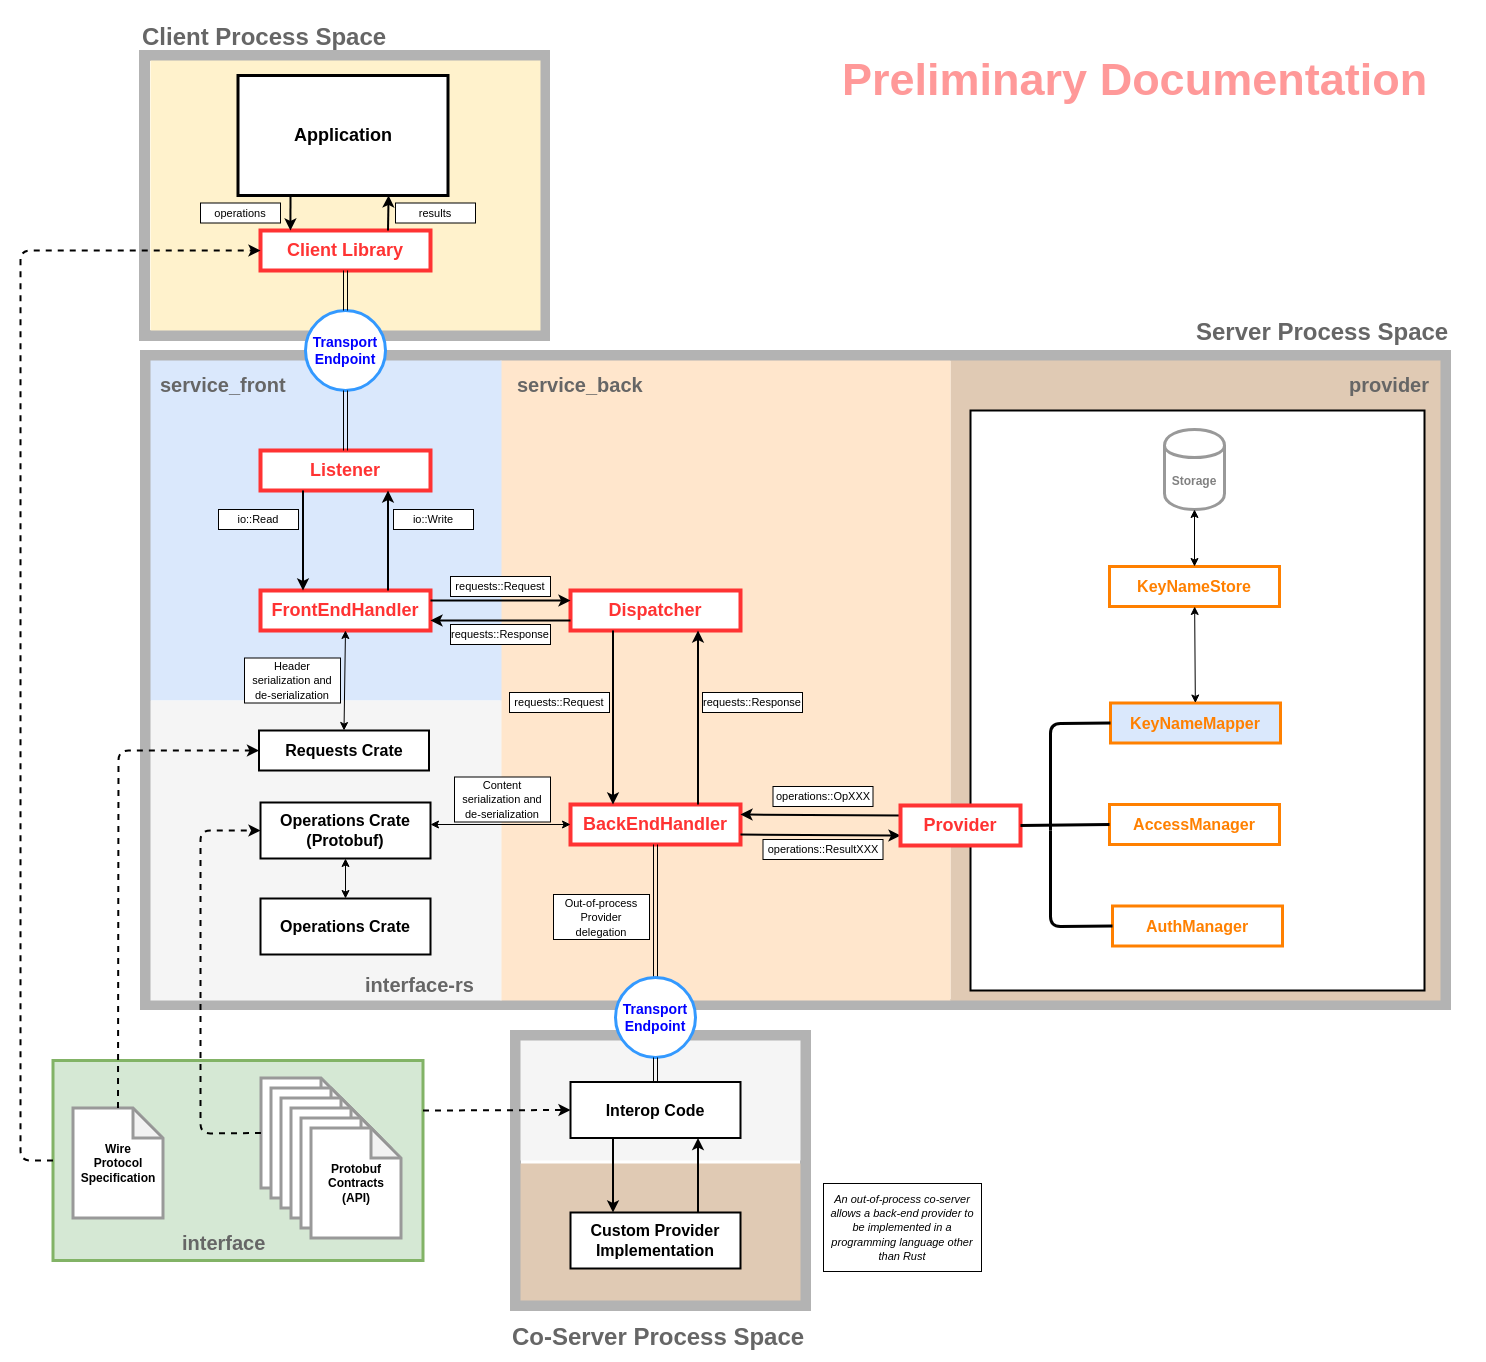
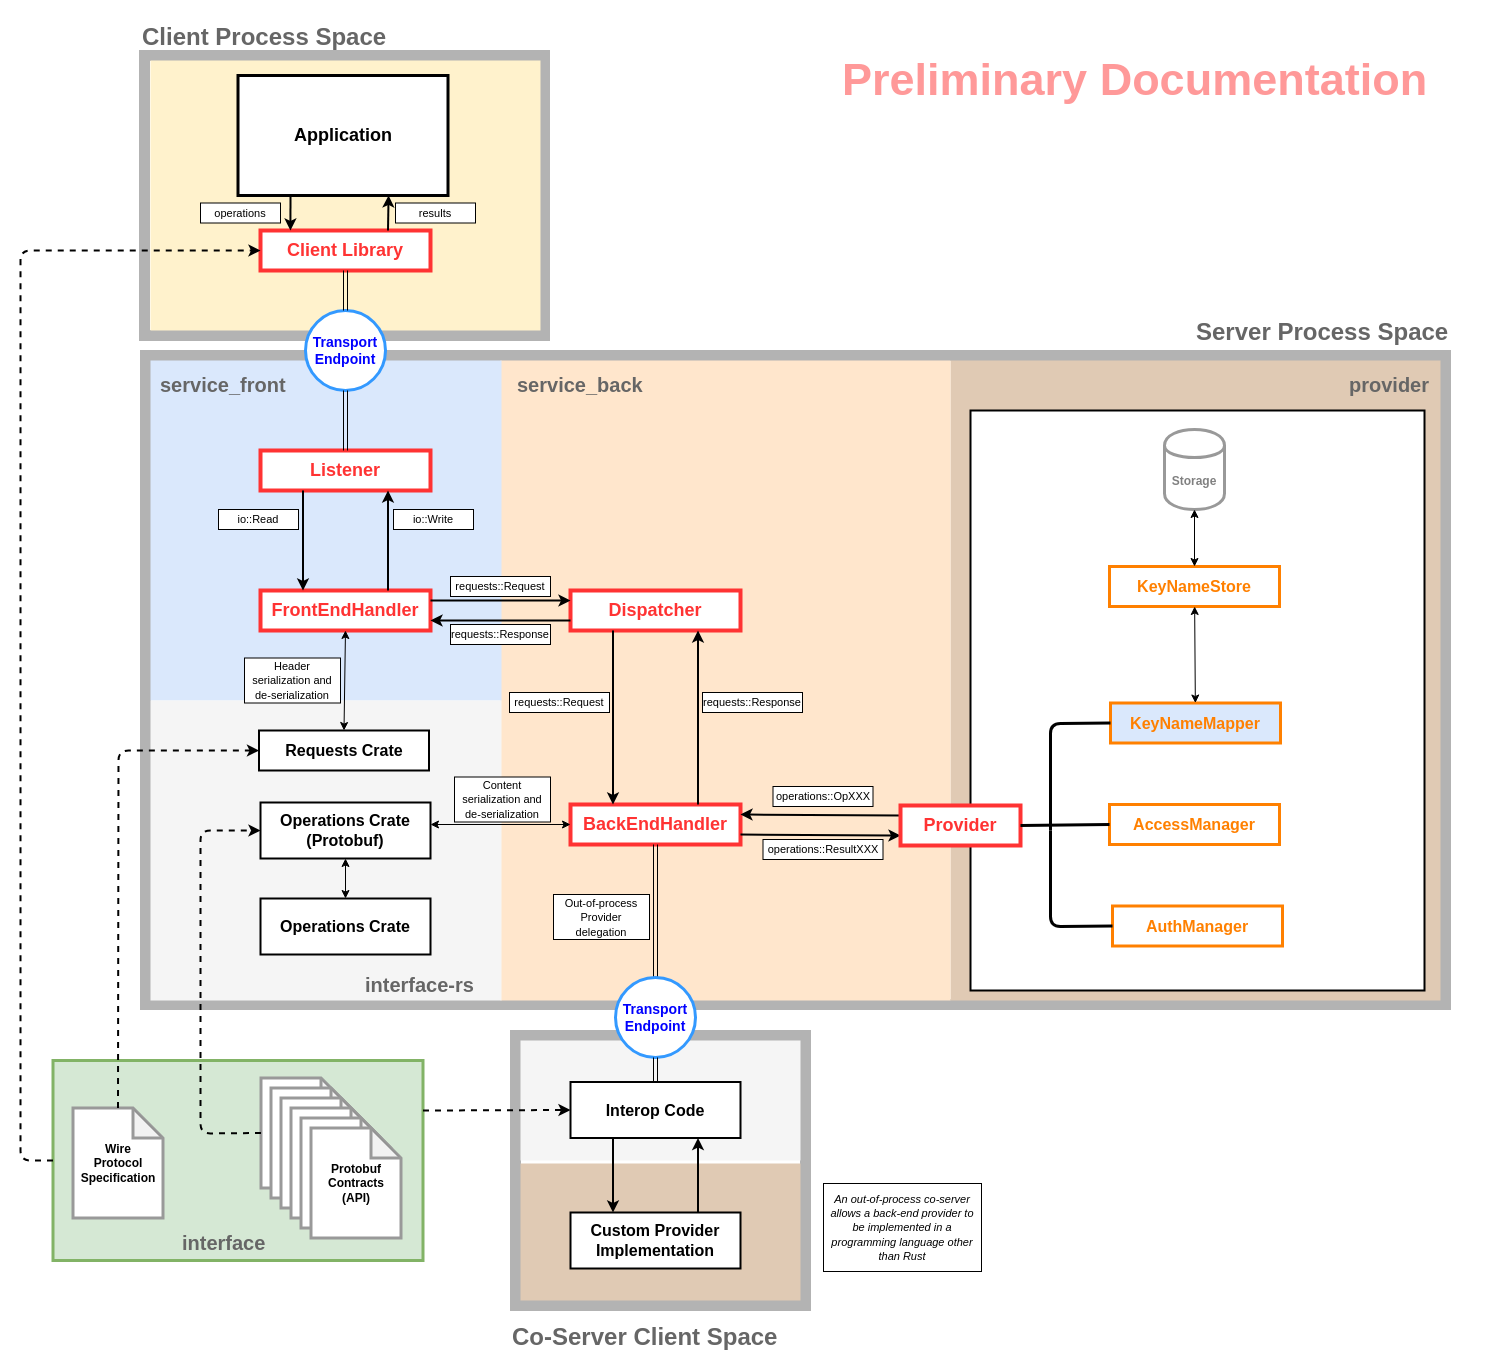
node "Co-Server Process Space": label "Co-Server Process Space" -> "Co-Server Client Space"
